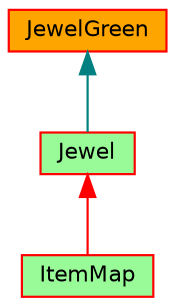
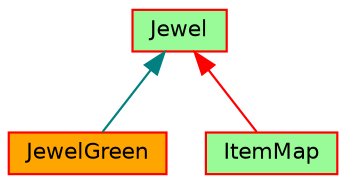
edge "Jewel" -> "JewelGreen": reversed
